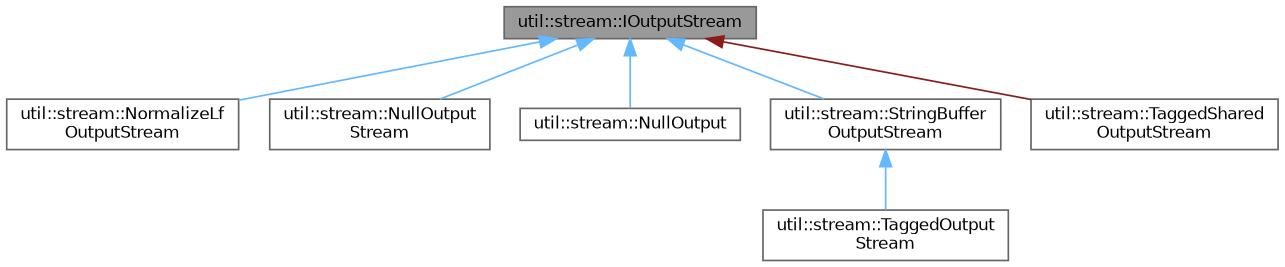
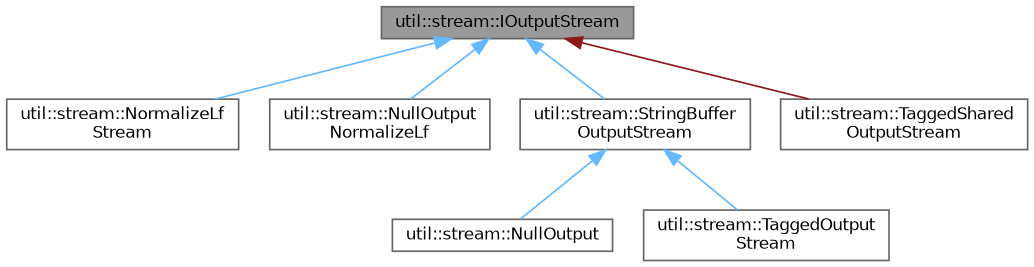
edge "util::stream::NullOutput" -> "util::stream::IOutputStream": now "util::stream::NullOutput" -> "util::stream::StringBuffer OutputStream"
node "util::stream::NormalizeLf OutputStream": label "util::stream::NormalizeLf OutputStream" -> "util::stream::NormalizeLf Stream"
node "util::stream::NullOutput Stream": label "util::stream::NullOutput Stream" -> "util::stream::NullOutput NormalizeLf"
